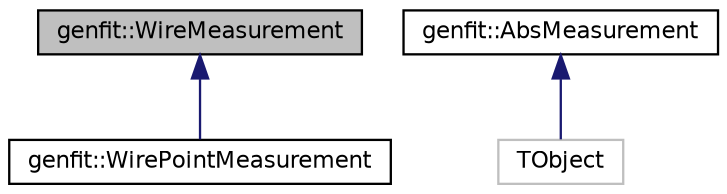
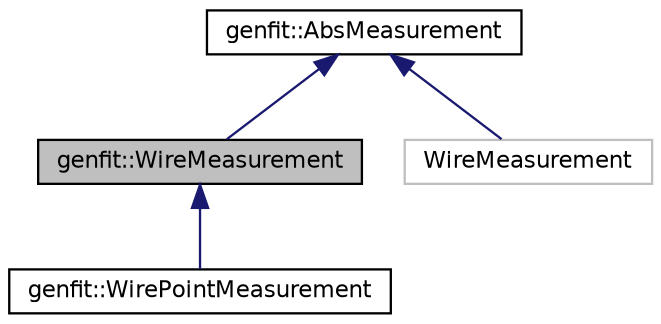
edge "genfit::WireMeasurement" -> "genfit::AbsMeasurement": added
node "TObject": label "TObject" -> "WireMeasurement"
